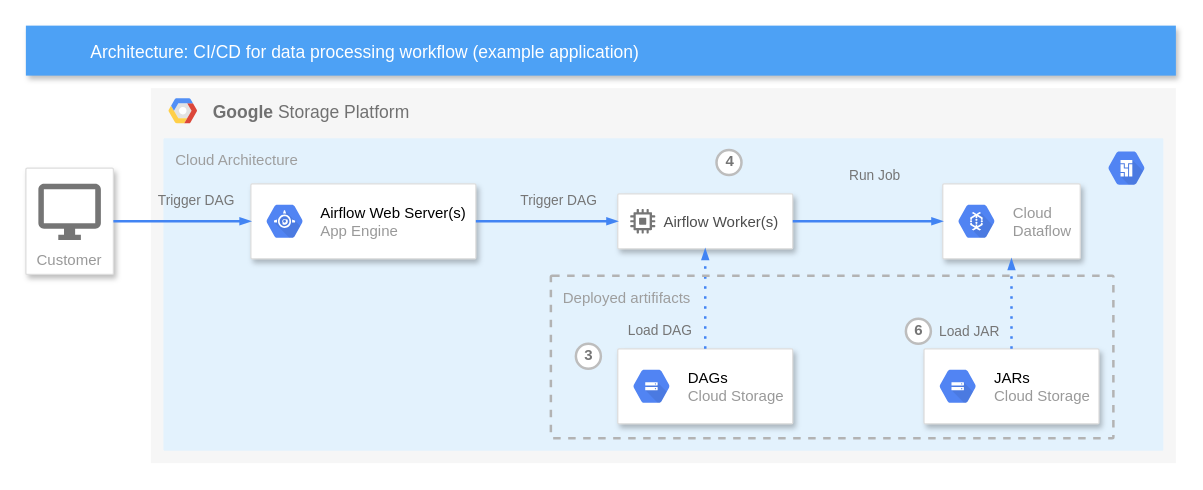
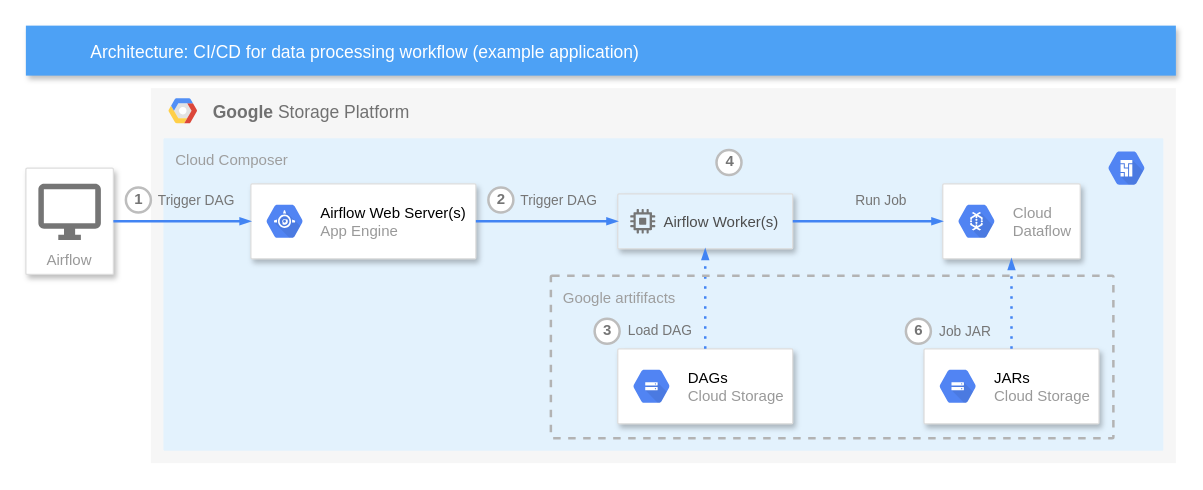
node "Cloud Architecture": label "Cloud Architecture" -> "Cloud Composer"
node "Run Job": moved (887, 175) -> (893, 200)
node "1": added
node "2": added
node "Airflow Worker(s)": fillcolor #ffffff -> #e3f2fd
node "Customer": label "Customer" -> "Airflow"
node "Deployed artififacts": label "Deployed artififacts" -> "Google artififacts"
node "Load JAR": label "Load JAR" -> "Job JAR"
node "3": moved (588, 356) -> (607, 331)
